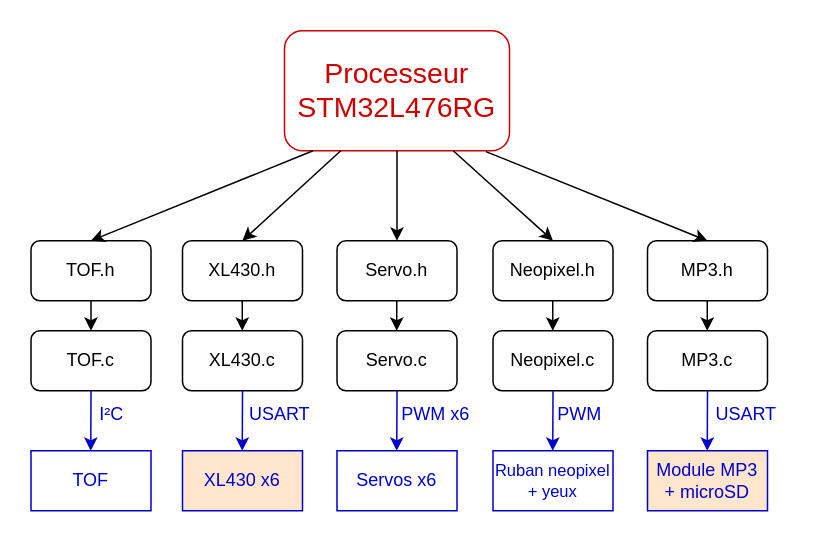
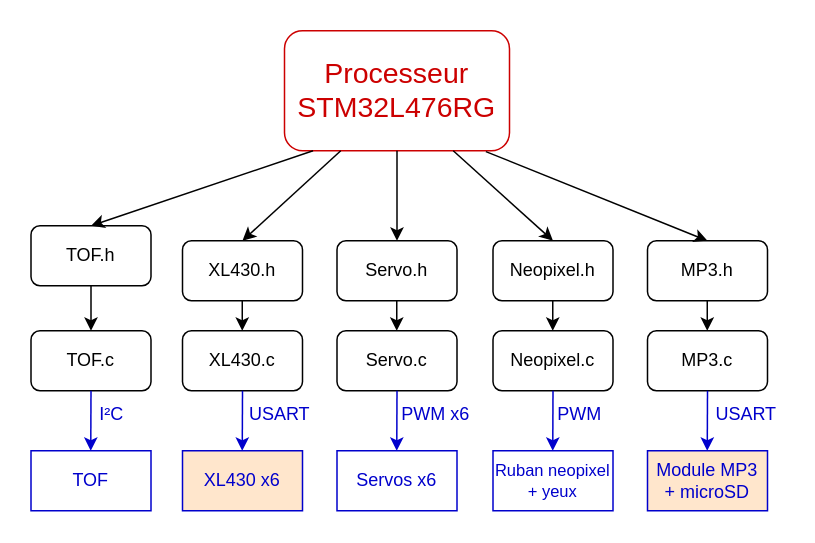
node "TOF.h": moved (91, 271) -> (91, 256)
